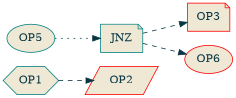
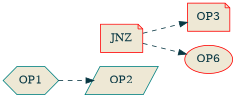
node "OP5": removed
node "JNZ": color teal -> red
node "OP2": color red -> teal
